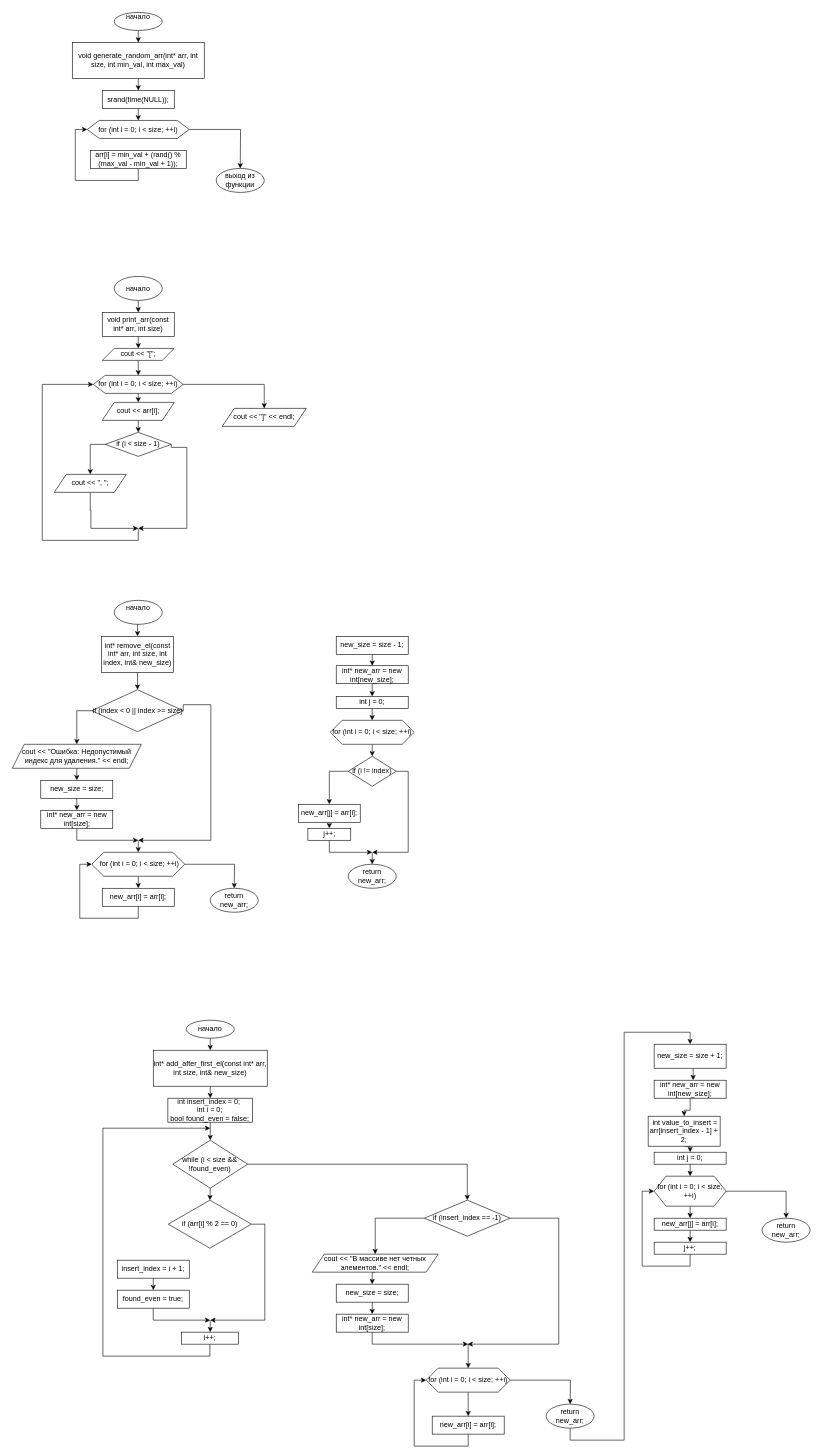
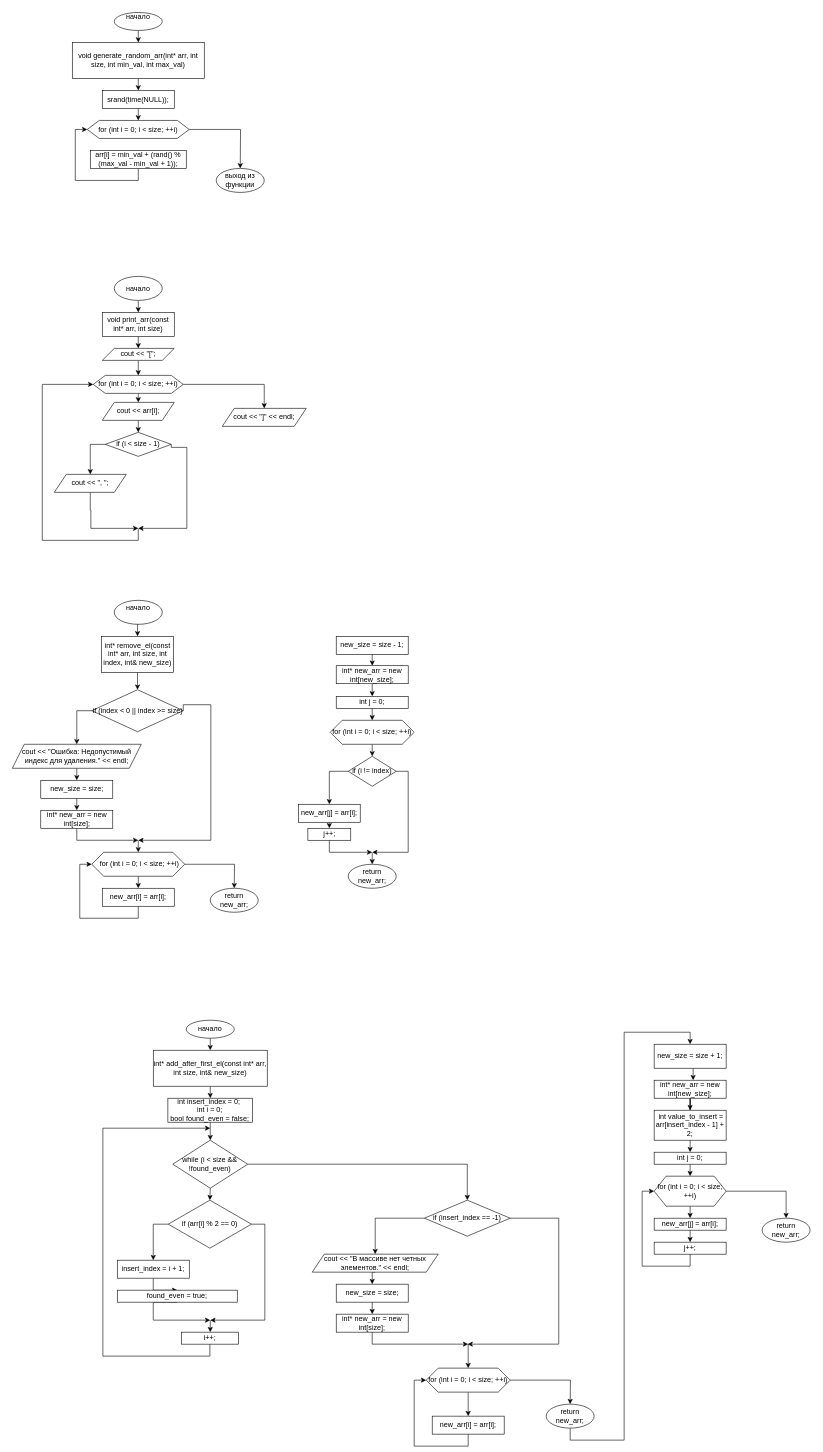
node "int value_to_insert = arr[insert_index - 1] + 2;": moved (684, 1131) -> (690, 1125)
edge "if (arr[i] % 2 == 0)" -> "insert_index = i + 1;": added
node "found_even = true;": size 72x18 -> 120x12
